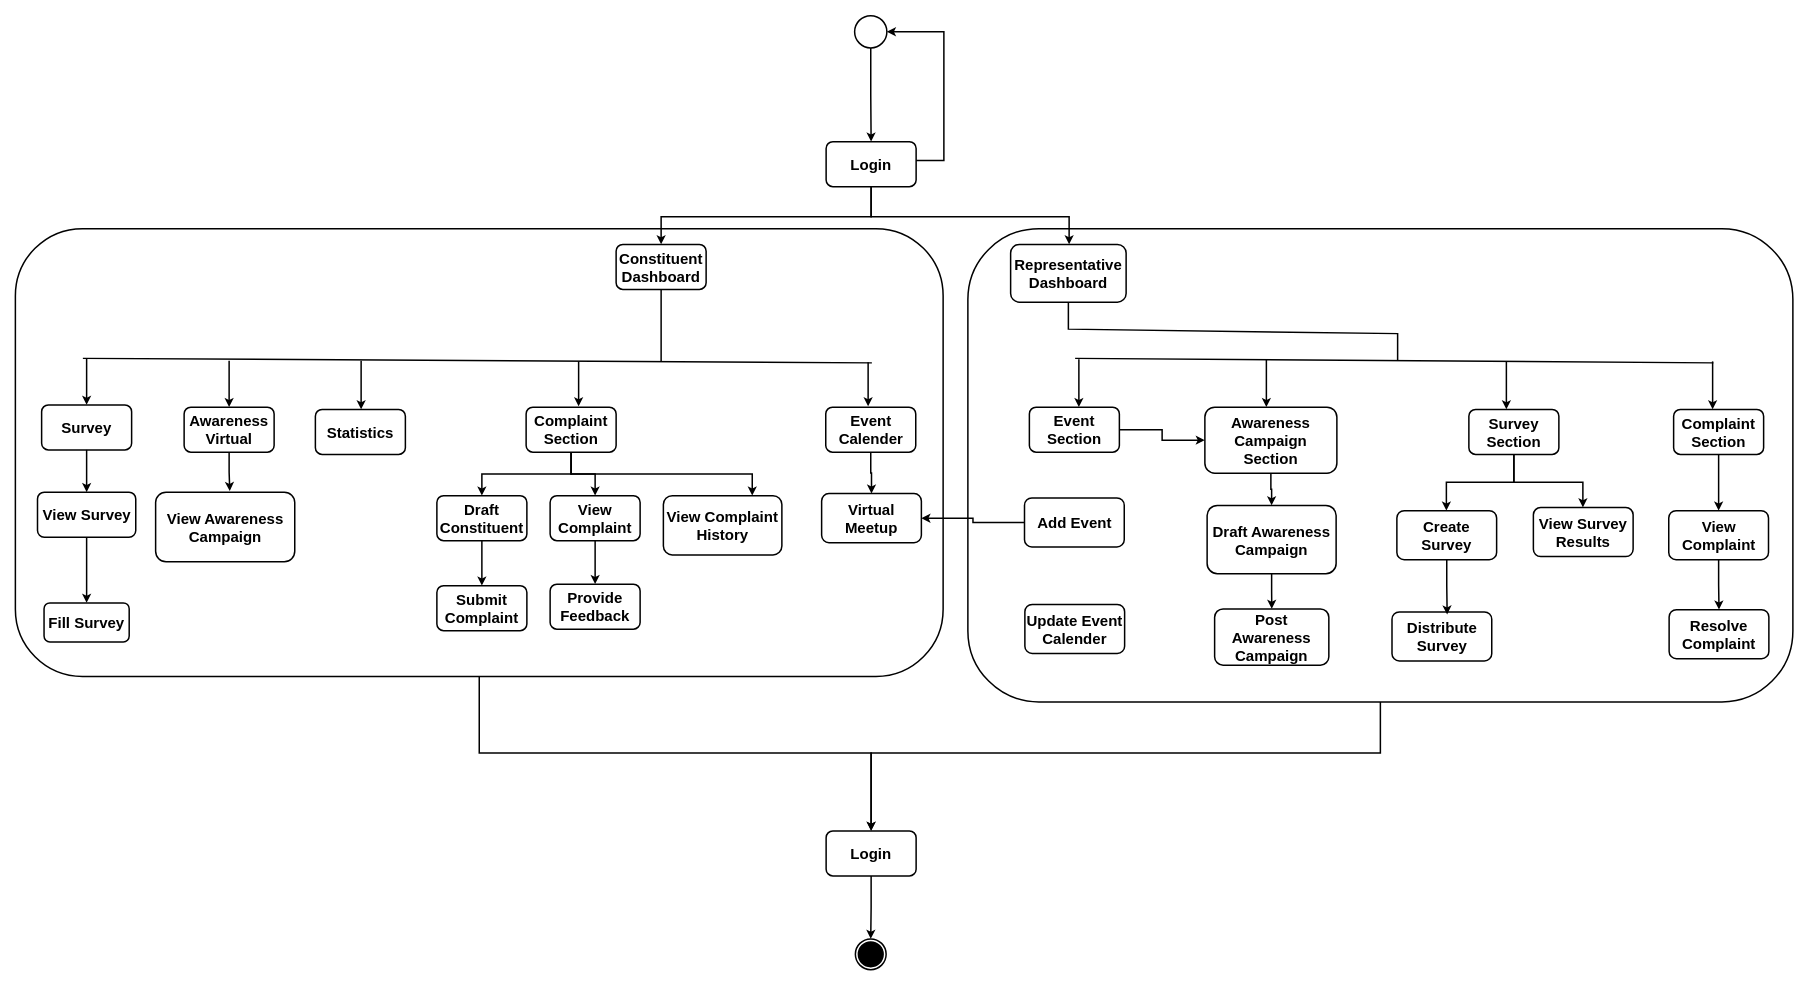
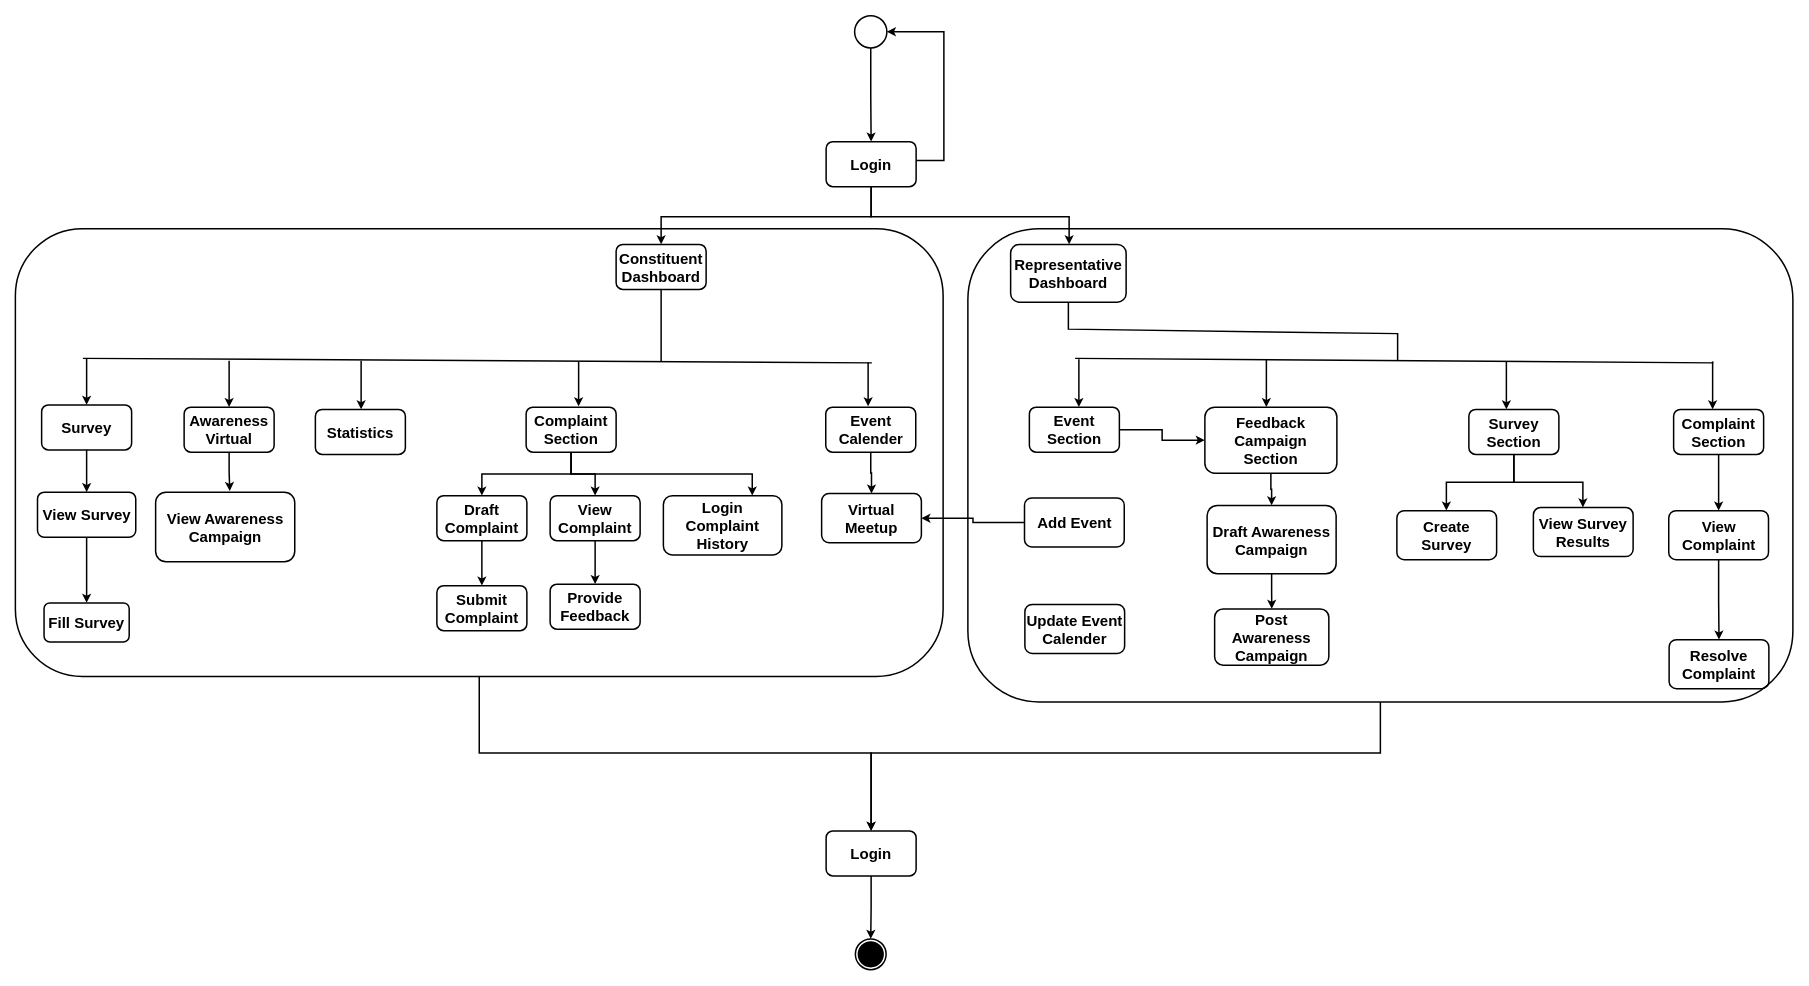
node "Awareness Campaign Section": label "Awareness Campaign Section" -> "Feedback Campaign Section"
node "Draft Constituent": label "Draft Constituent" -> "Draft Complaint"
node "View Complaint History": label "View Complaint History" -> "Login Complaint History"
edge "Create Survey" -> "Distribute Survey": removed
node "Resolve Complaint": moved (1719, 634) -> (1719, 664)
node "Distribute Survey": removed
